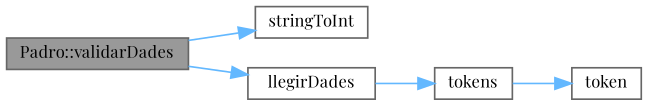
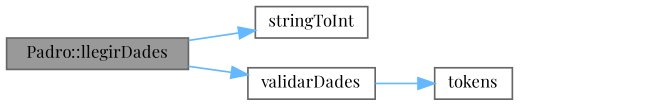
node "Padro::validarDades": label "Padro::validarDades" -> "Padro::llegirDades"
node "llegirDades": label "llegirDades" -> "validarDades"
node "token": removed
